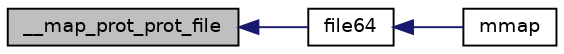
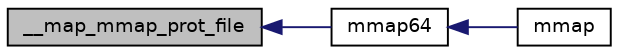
node "__map_prot_prot_file": label "__map_prot_prot_file" -> "__map_mmap_prot_file"
node "file64": label "file64" -> "mmap64"
